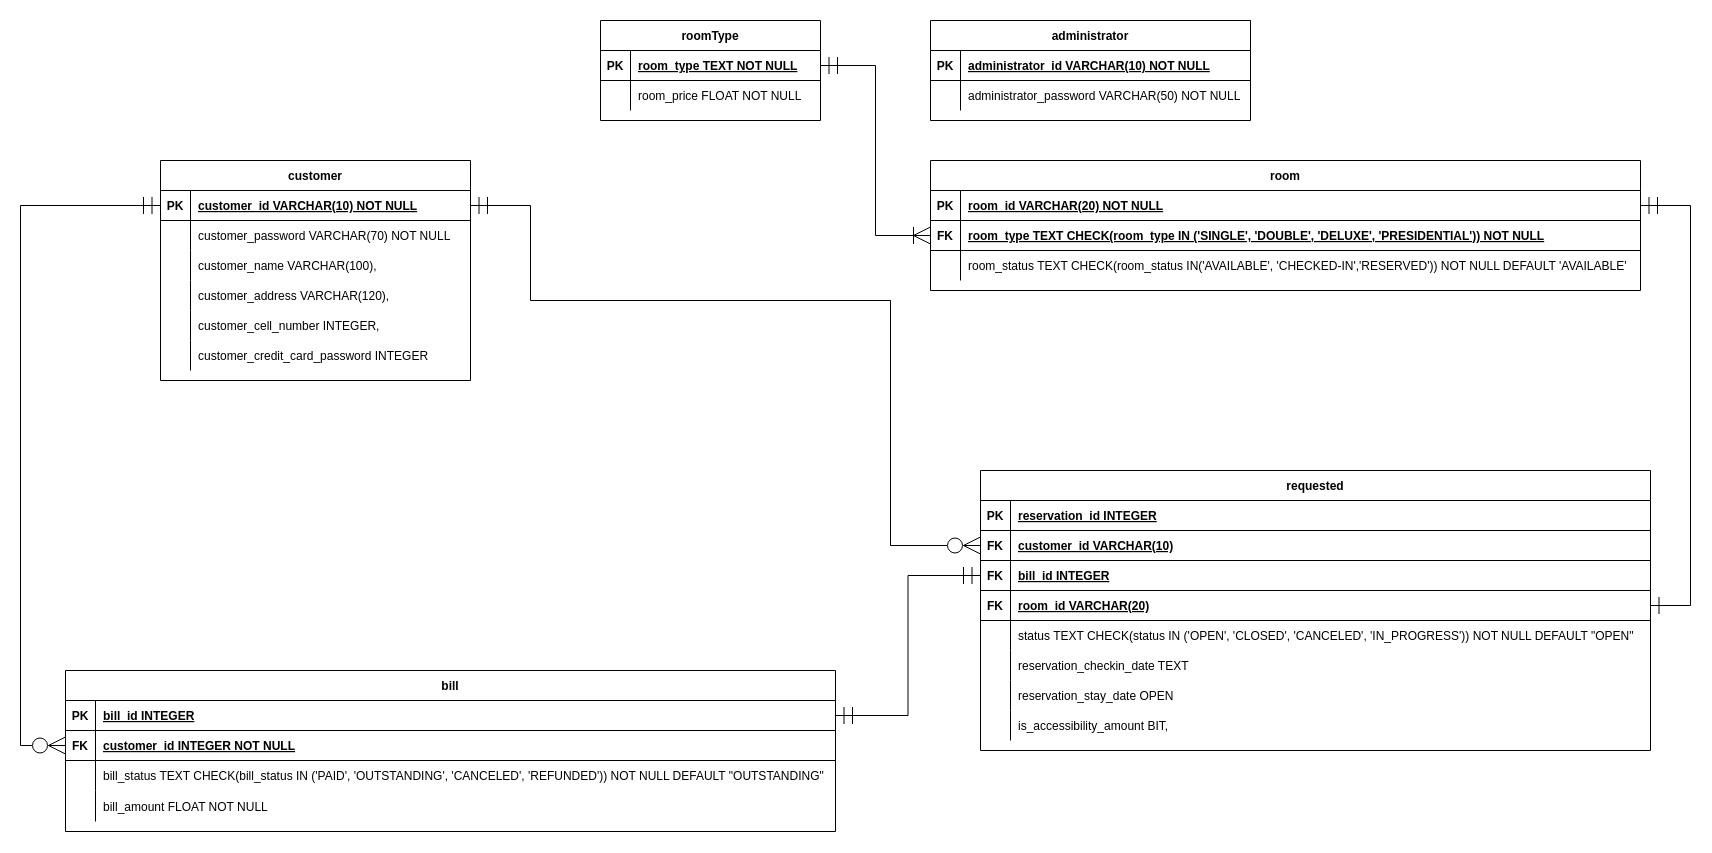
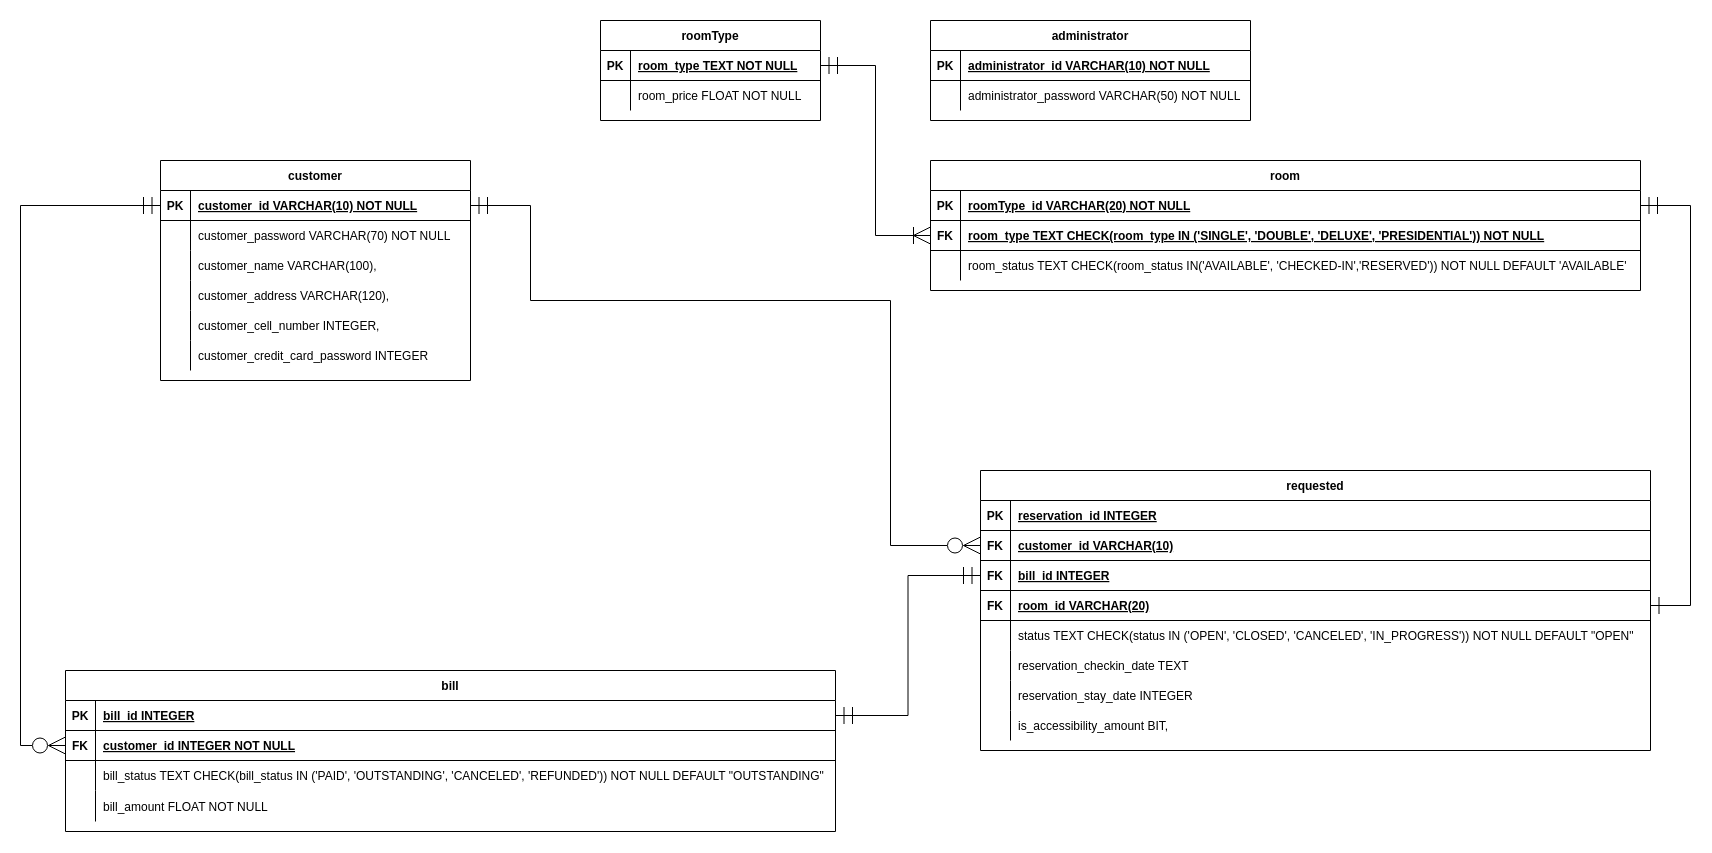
node "room_id VARCHAR(20) NOT NULL": label "room_id VARCHAR(20) NOT NULL" -> "roomType_id VARCHAR(20) NOT NULL"
node "reservation_stay_date OPEN": label "reservation_stay_date OPEN" -> "reservation_stay_date INTEGER"
